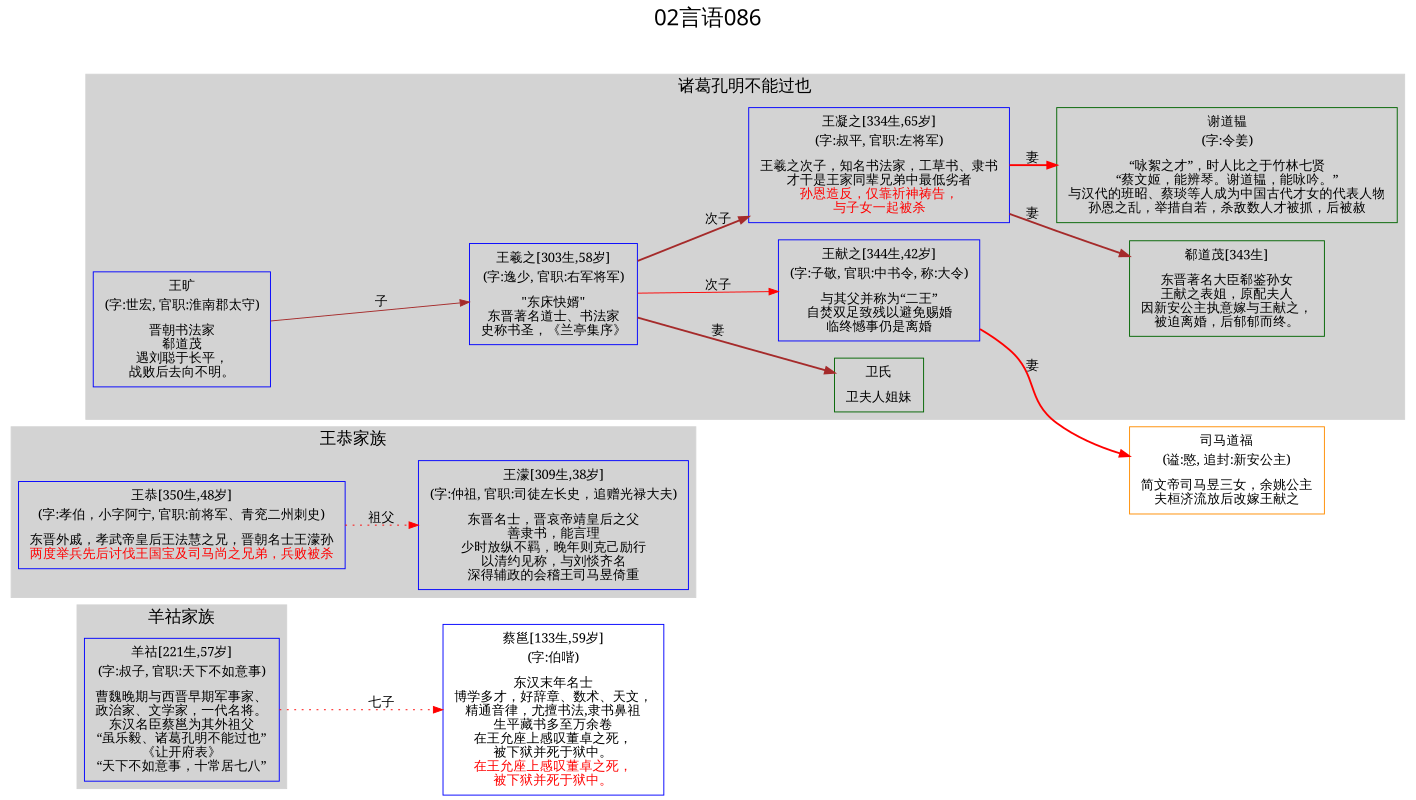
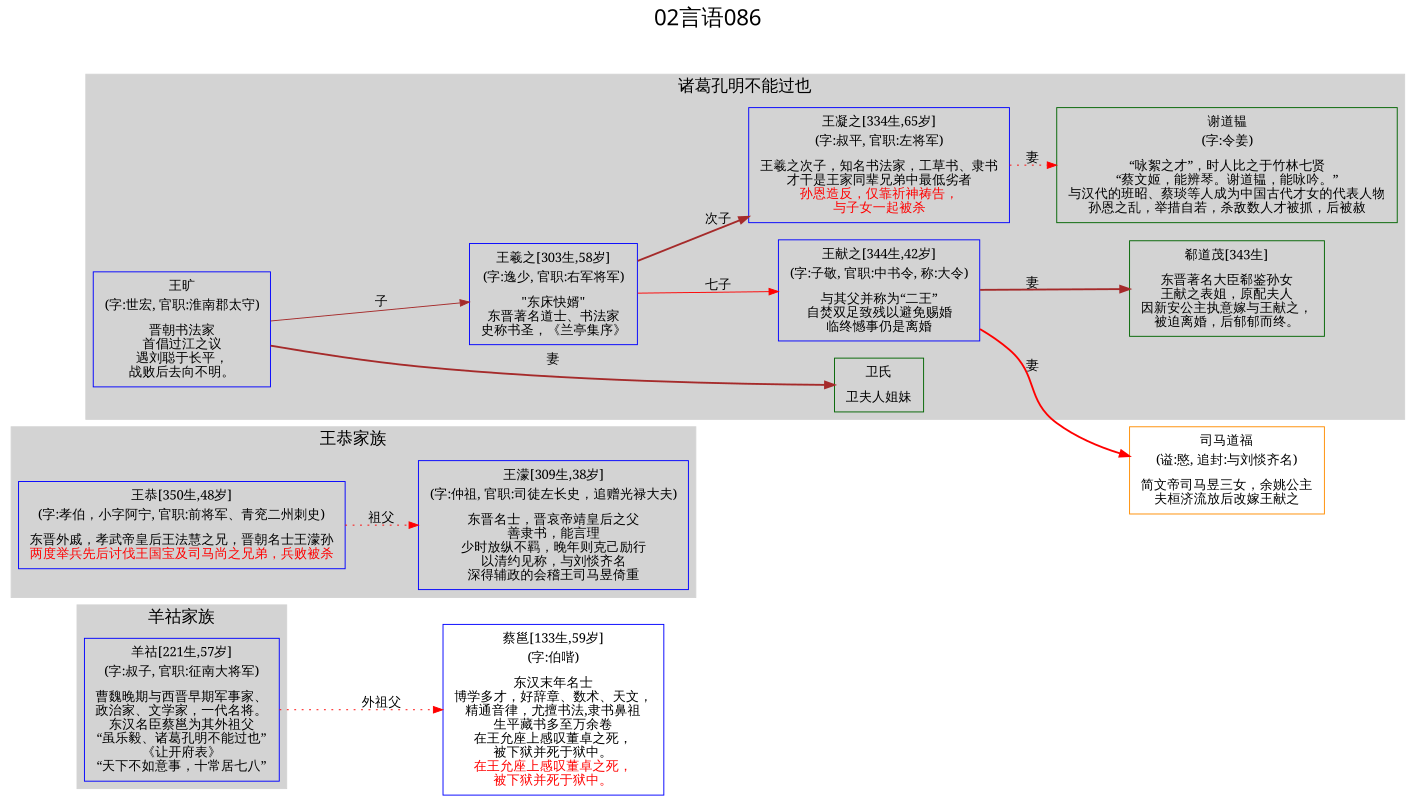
edge "王凝之[334生,65岁]" -> "谢道韫": style bold -> dotted
edge "王凝之[334生,65岁]" -> "郗道茂[343生]": now "王献之[344生,42岁]" -> "郗道茂[343生]"
edge "王羲之[303生,58岁]" -> "王献之[344生,42岁]": label "次子" -> "七子"
node "王旷": text "郗道茂" -> "首倡过江之议"
edge "王羲之[303生,58岁]" -> "卫氏": now "王旷" -> "卫氏"
node "司马道福": text "(谥:愍, 追封:新安公主)" -> "(谥:愍, 追封:与刘惔齐名)"
node "羊祜[221生,57岁]": text "(字:叔子, 官职:天下不如意事)" -> "(字:叔子, 官职:征南大将军)"
edge "羊祜[221生,57岁]" -> "蔡邕[133生,59岁]": label "七子" -> "外祖父"
